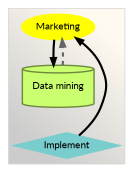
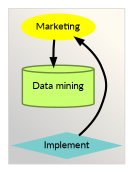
edge "Data mining" -> "Marketing": removed
